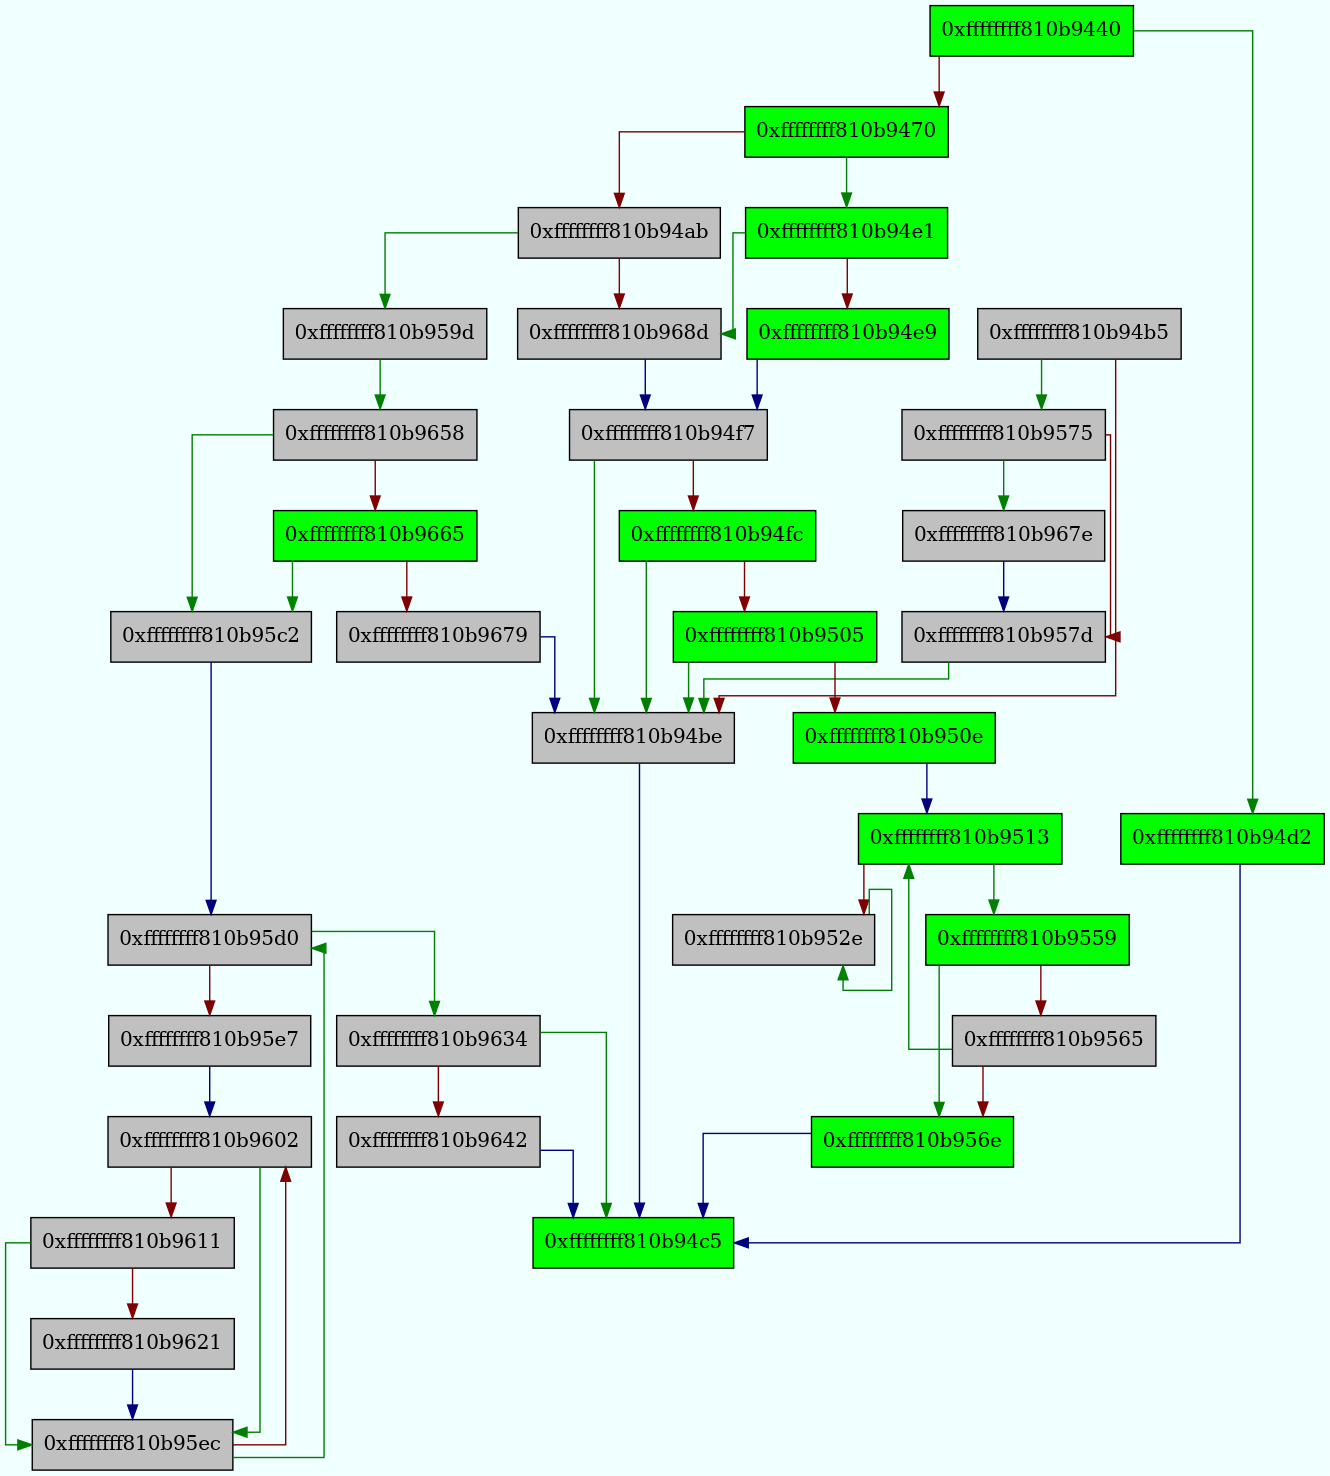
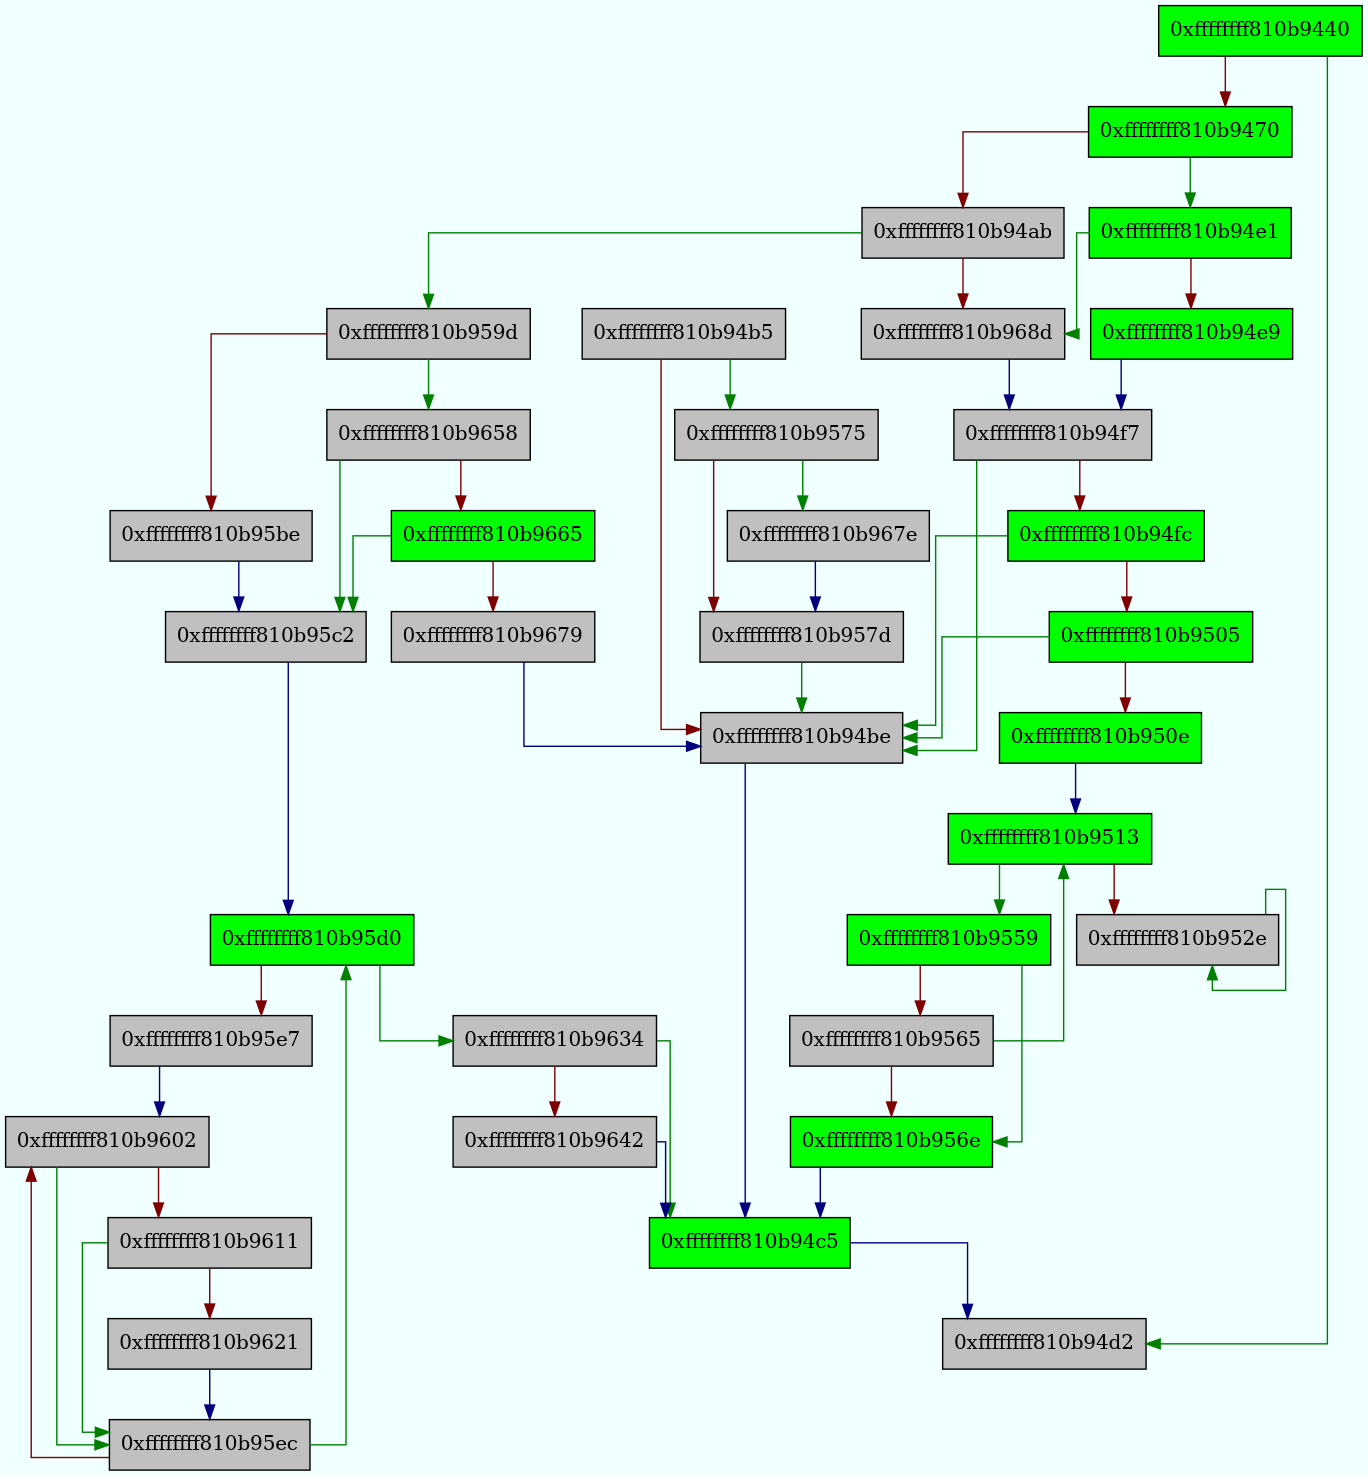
node "0xffffffff810b95be": added
node "0xffffffff810b94d2": fillcolor green -> gray
node "0xffffffff810b95d0": fillcolor gray -> green
edge "0xffffffff810b94d2" -> "0xffffffff810b94c5": reversed
